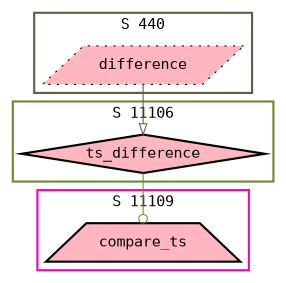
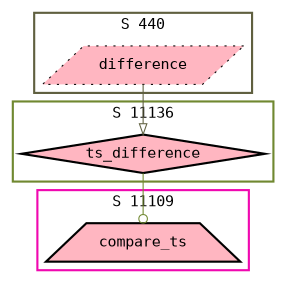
cluster "S 11106": label "S 11106" -> "S 11136"
